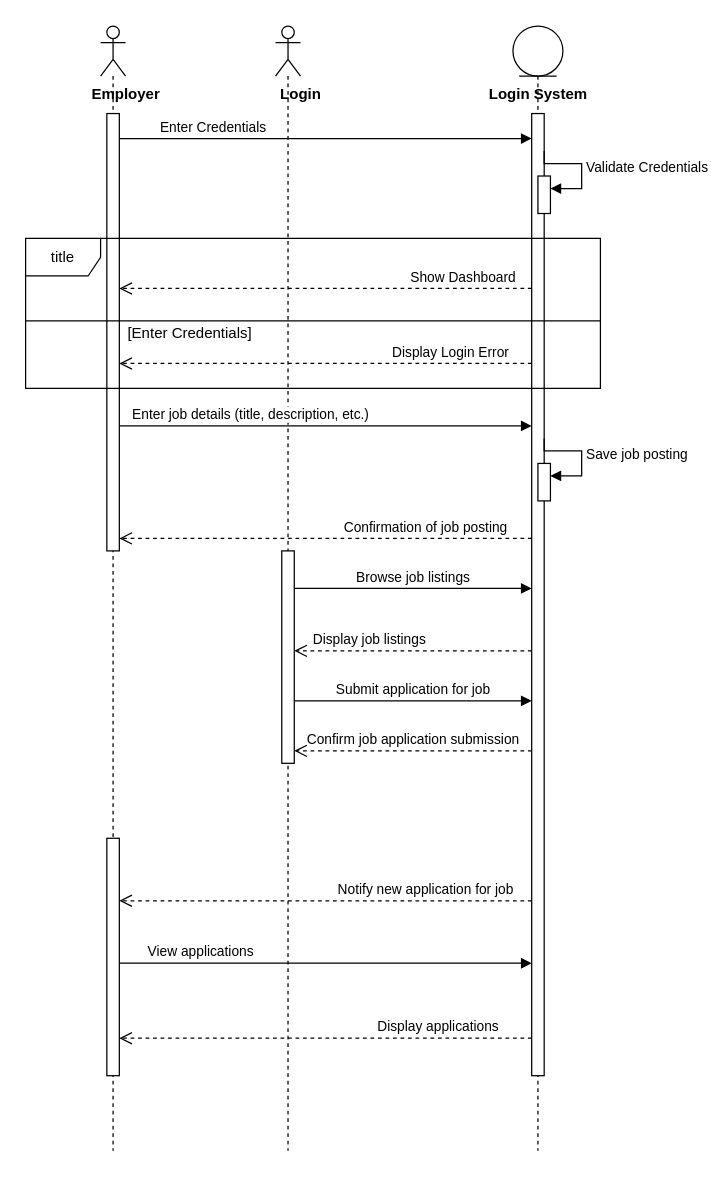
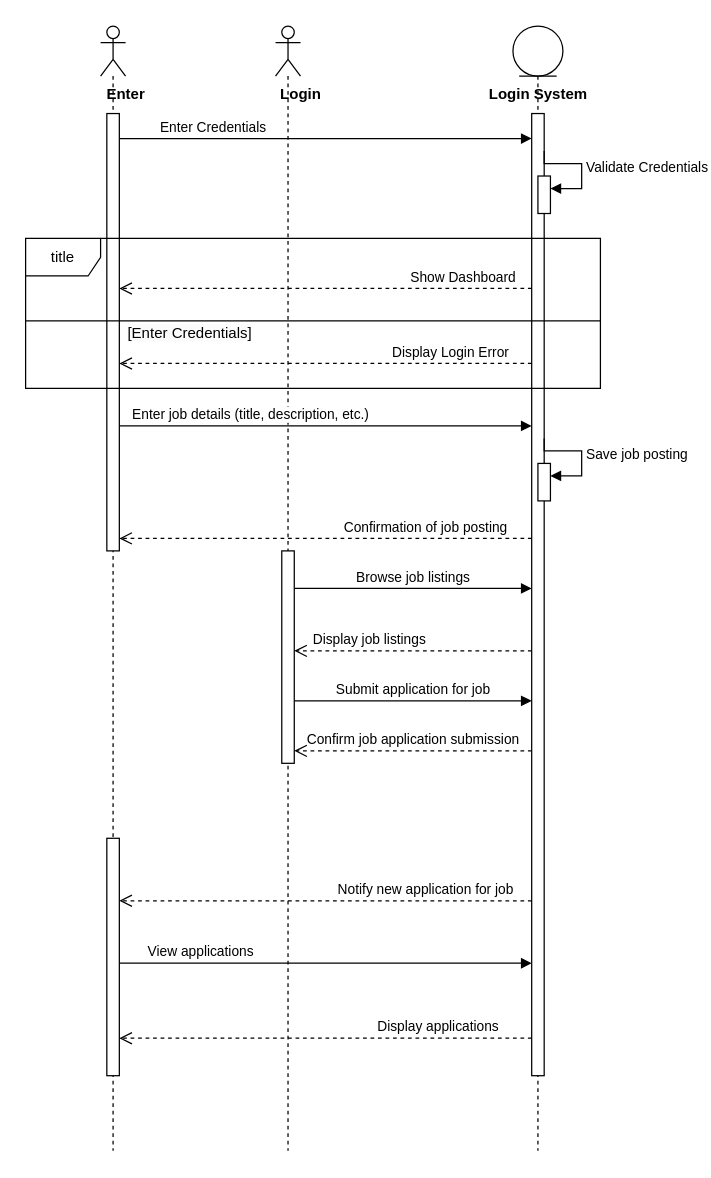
node "Employer": label "Employer" -> "Enter"
